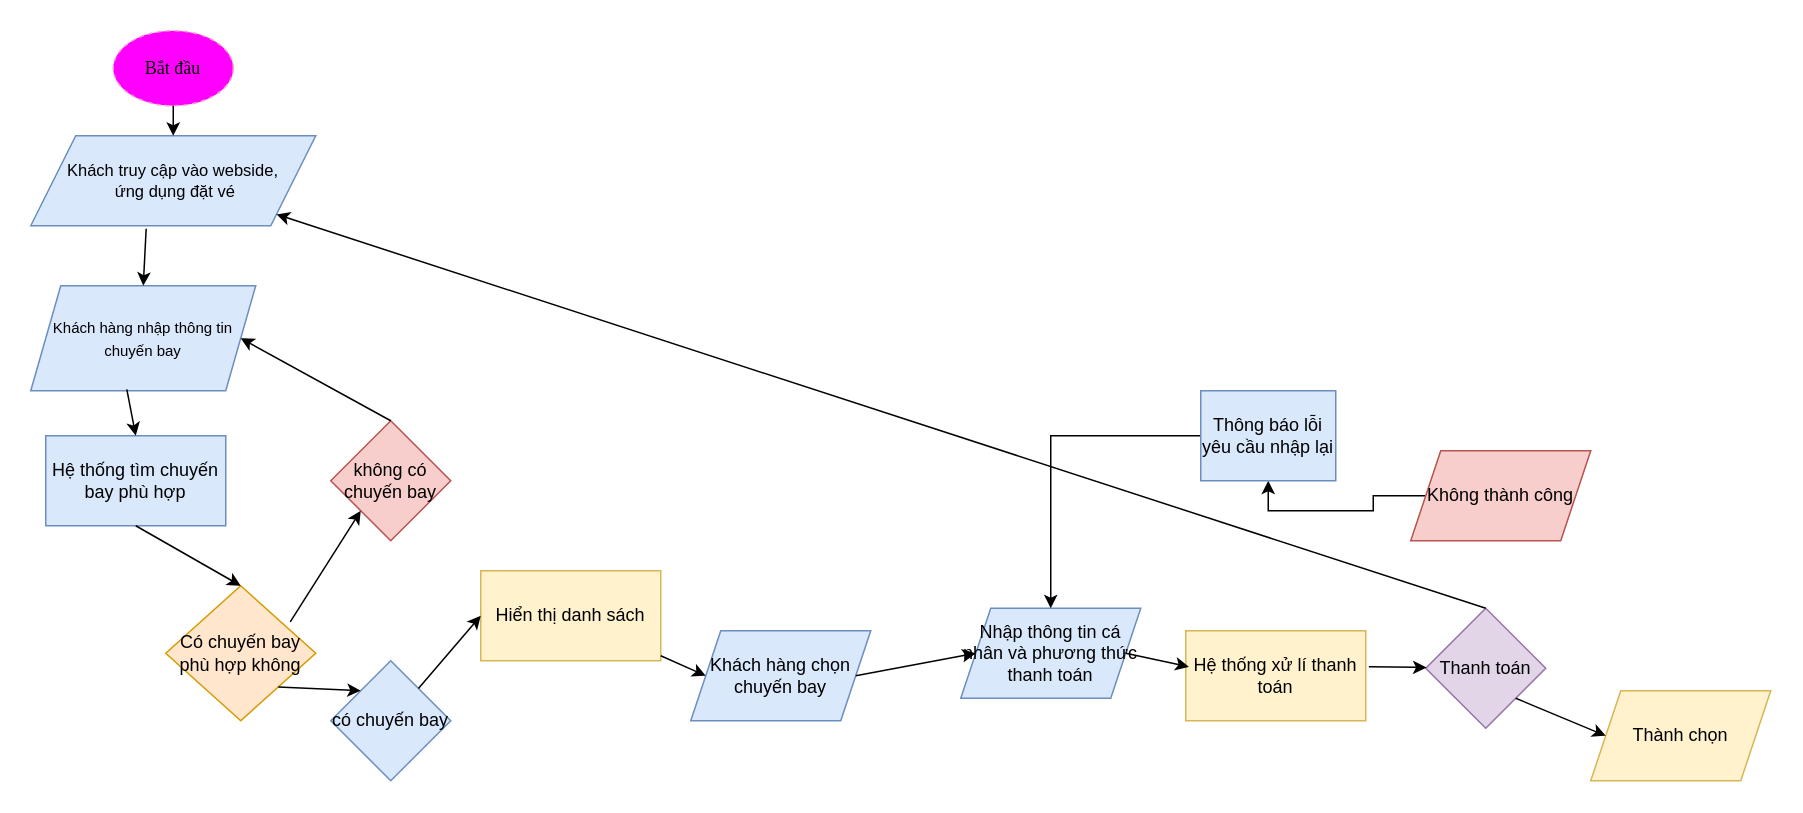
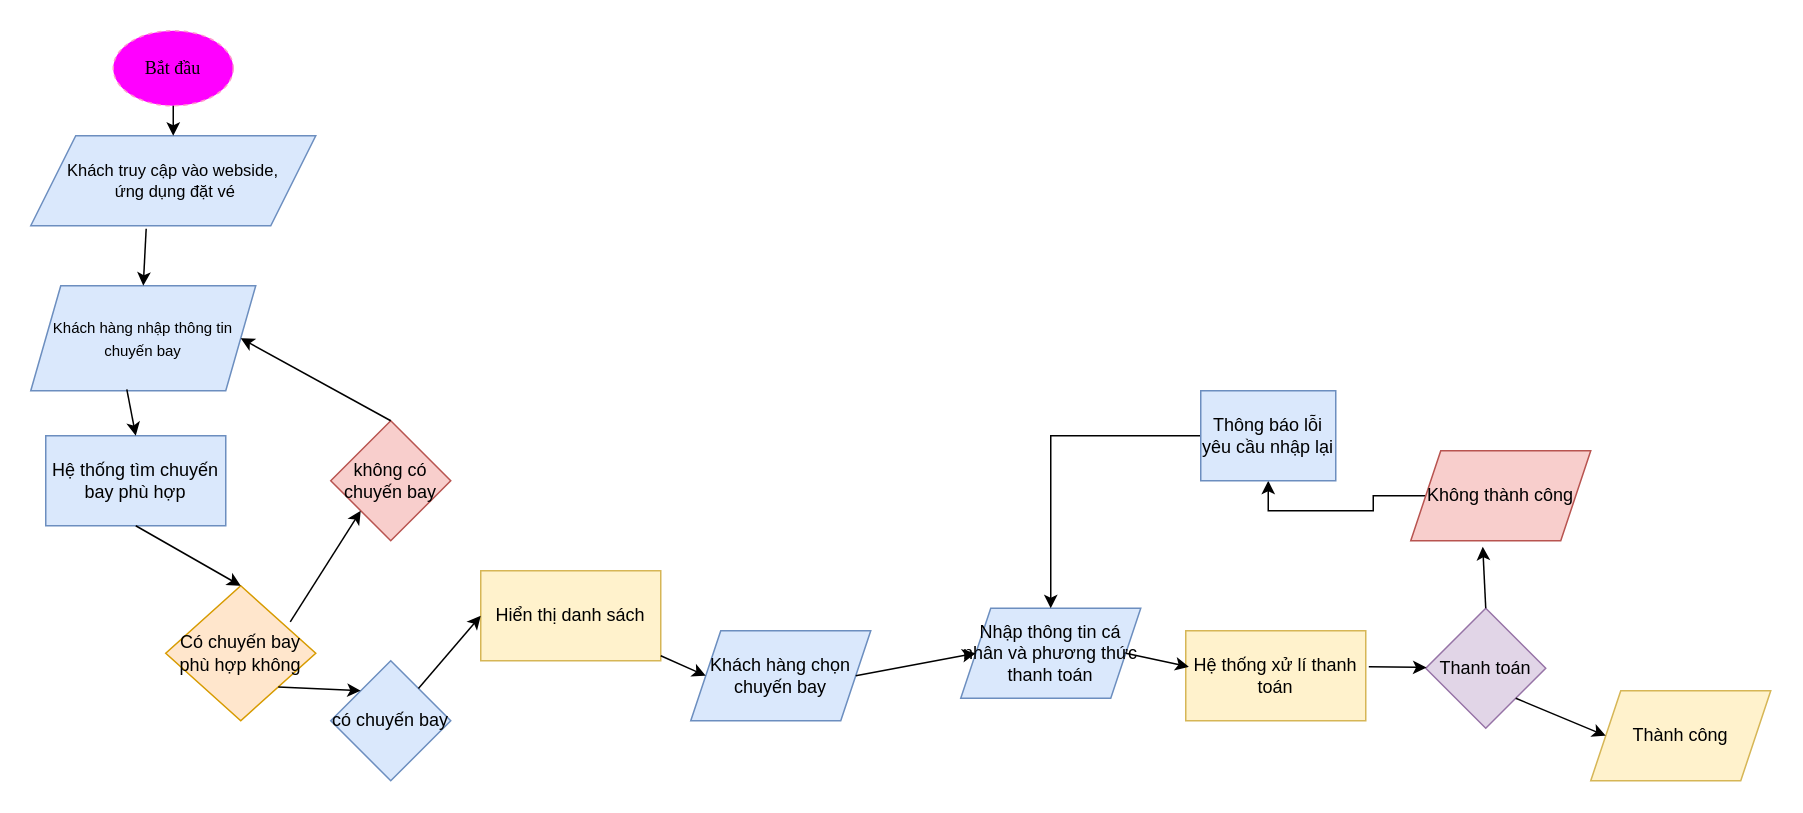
edge "Thanh toán" -> "Khách truy cập vào webside, ứng dụng đặt vé": now "Thanh toán" -> "Không thành công"
node "Thành chọn": label "Thành chọn" -> "Thành công"
